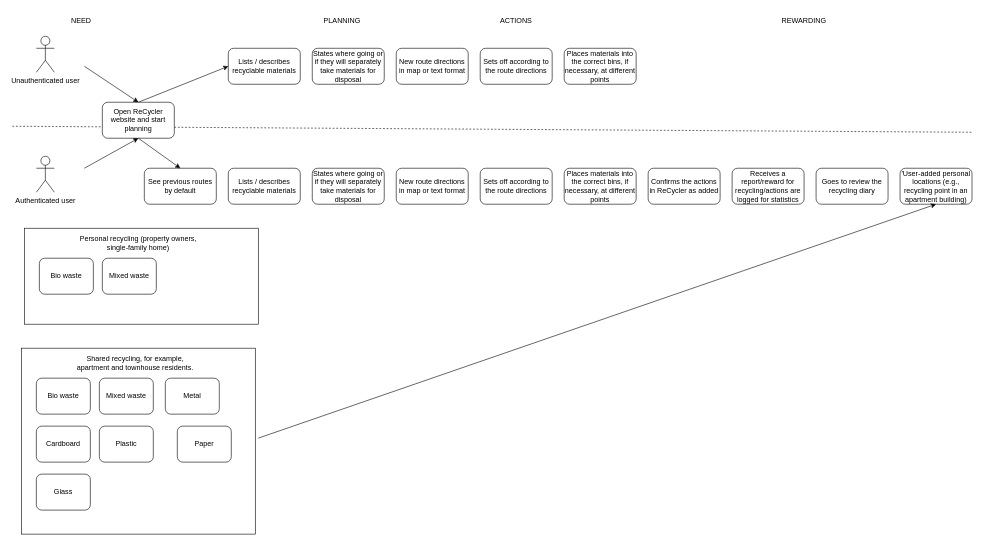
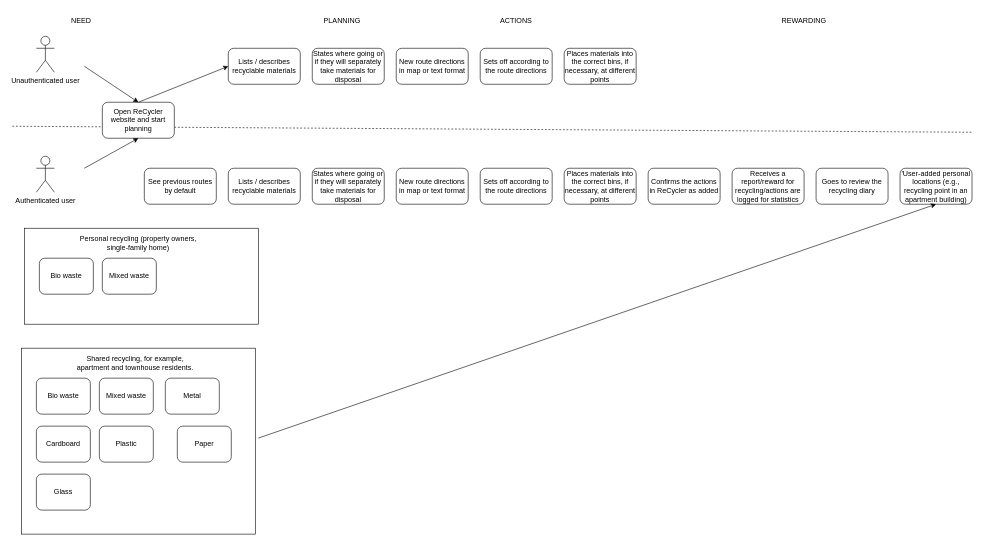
edge "Open ReCycler website and start planning" -> "See previous routes by default": removed
